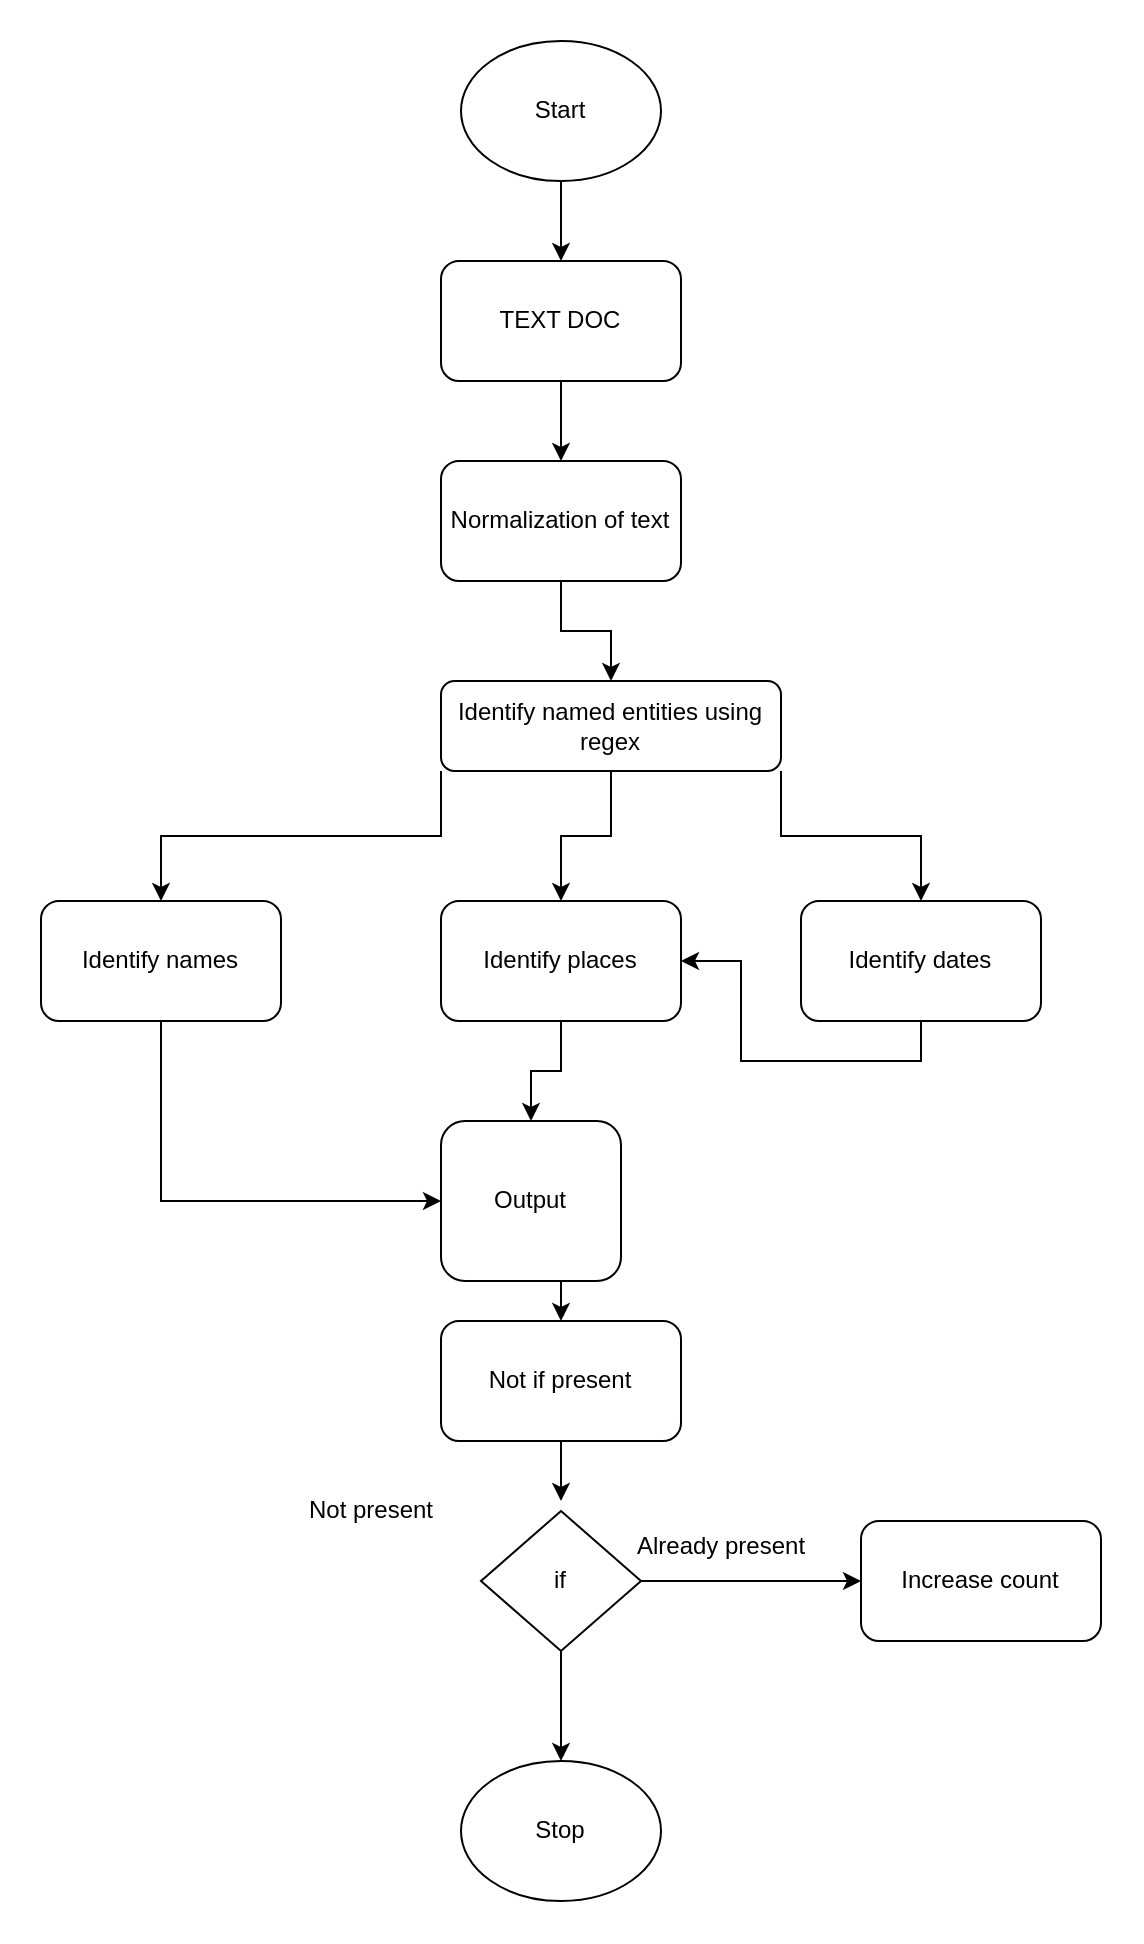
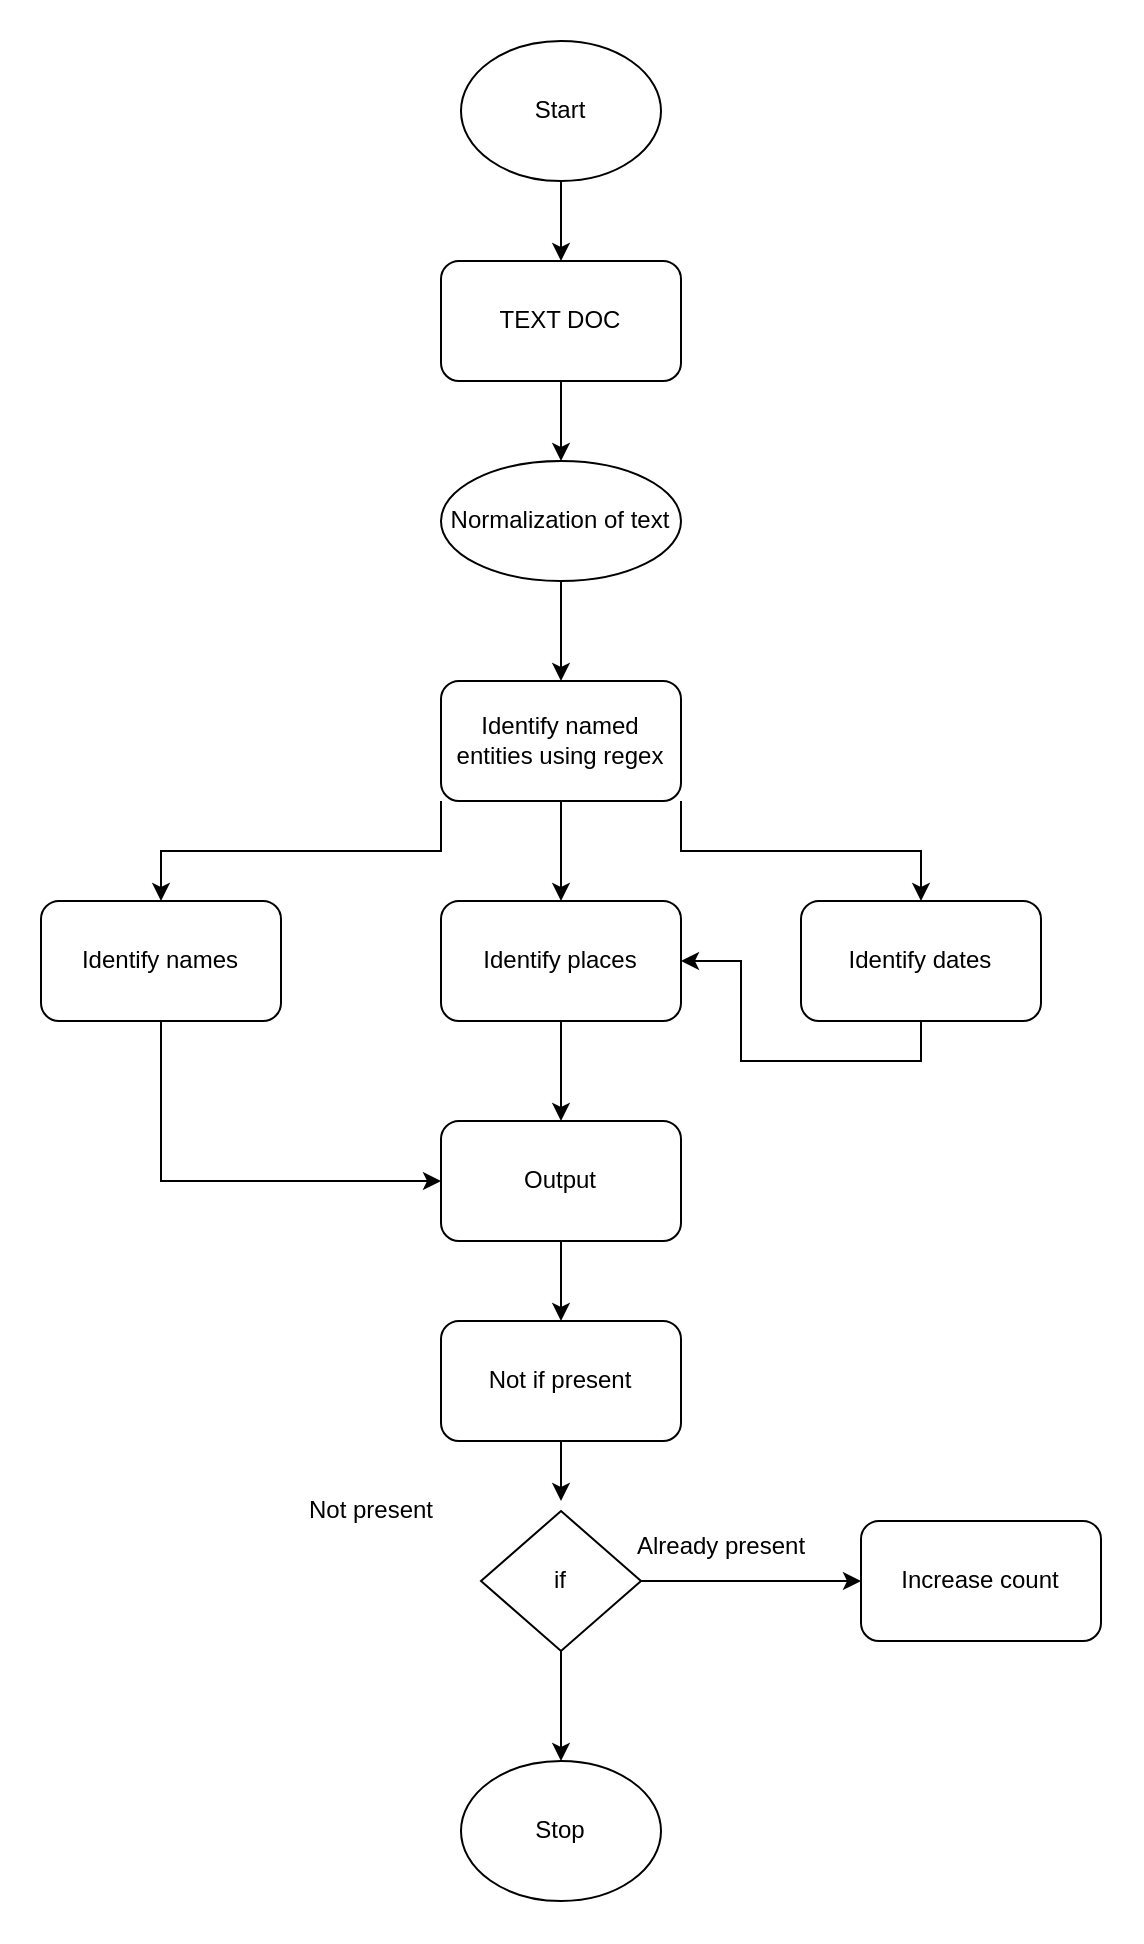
node "Normalization of text": shape rounded rectangle -> ellipse
node "Identify named entities using regex": size 340x90 -> 240x120
node "Output": size 180x160 -> 240x120
